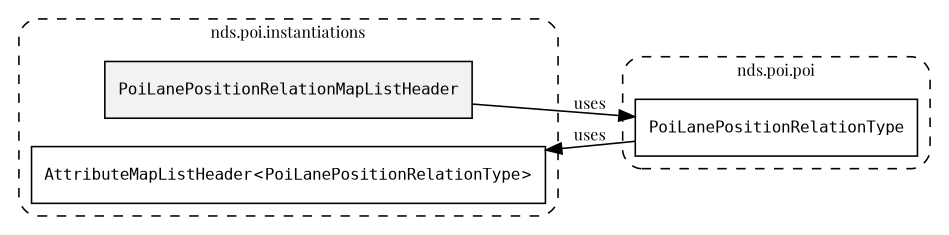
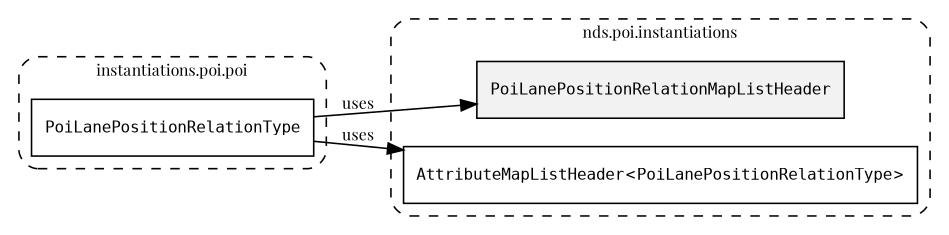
cluster "nds.poi.poi": label "nds.poi.poi" -> "instantiations.poi.poi"
edge "PoiLanePositionRelationMapListHeader" -> "PoiLanePositionRelationType": reversed
